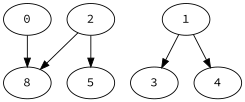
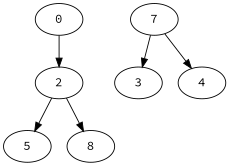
node "1": label "1" -> "7"
edge "0" -> "8": now "0" -> "2"
